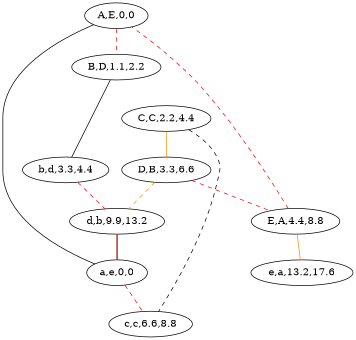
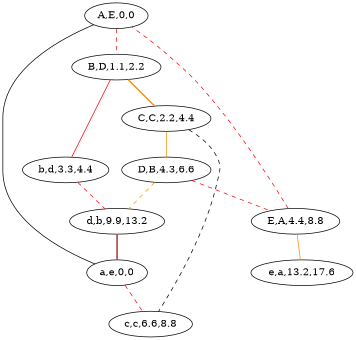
edge "B,D,1.1,2.2" -- "C,C,2.2,4.4": added
edge "B,D,1.1,2.2" -- "b,d,3.3,4.4": color black -> red
node "D,B,3.3,6.6": label "D,B,3.3,6.6" -> "D,B,4.3,6.6"
